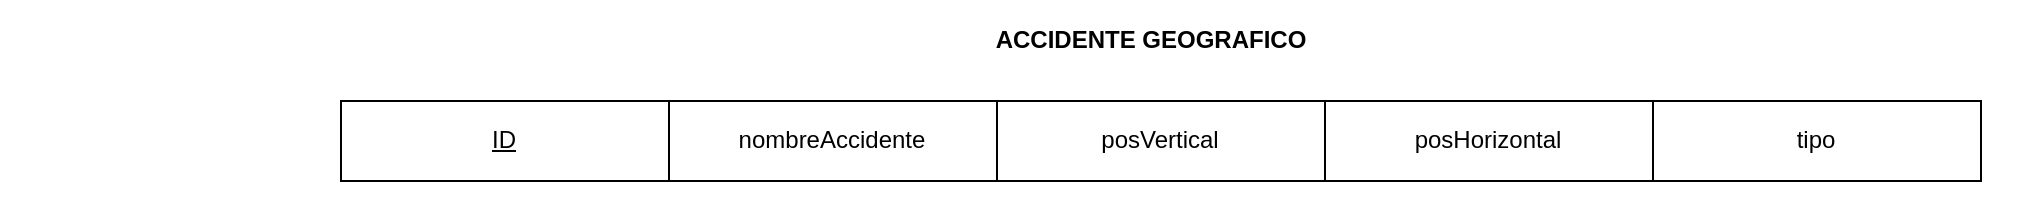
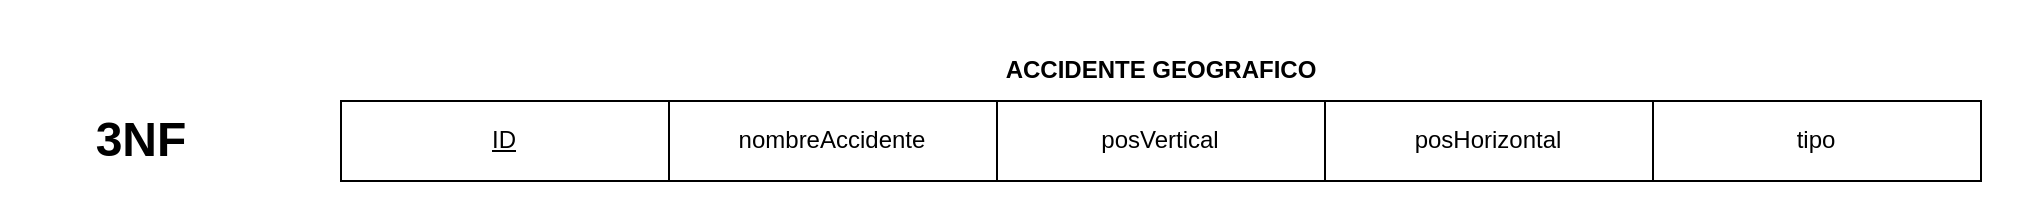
node "ACCIDENTE GEOGRAFICO": moved (1151, 41) -> (1161, 71)
node "3NF": added
